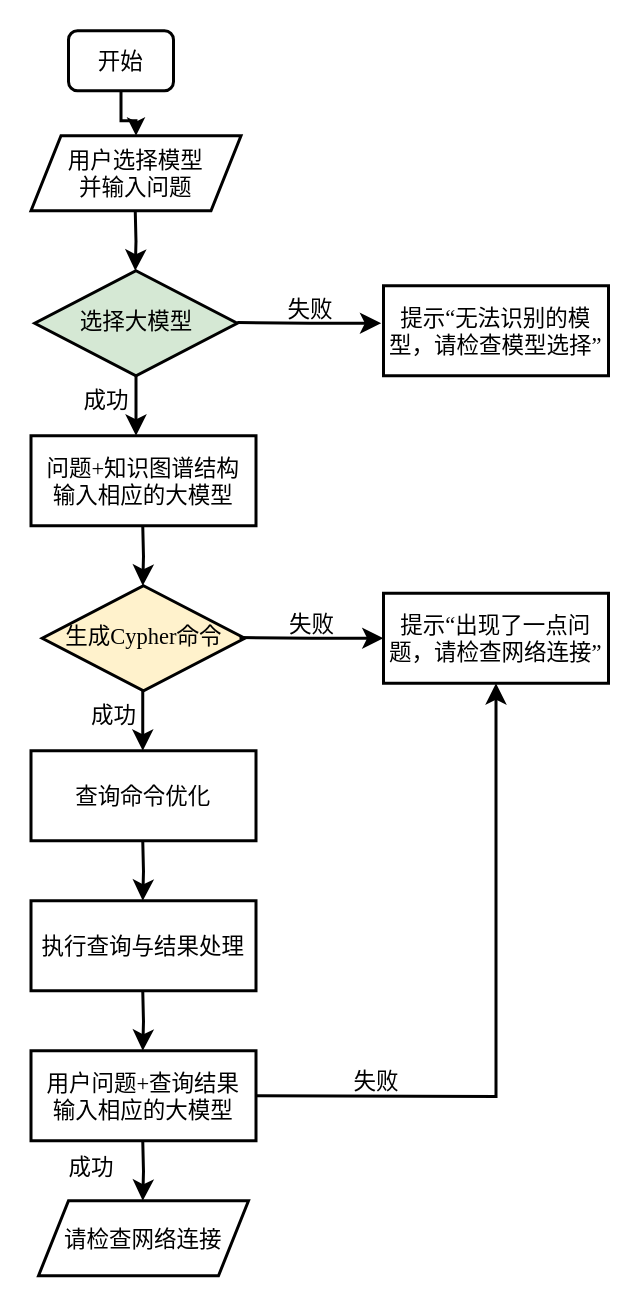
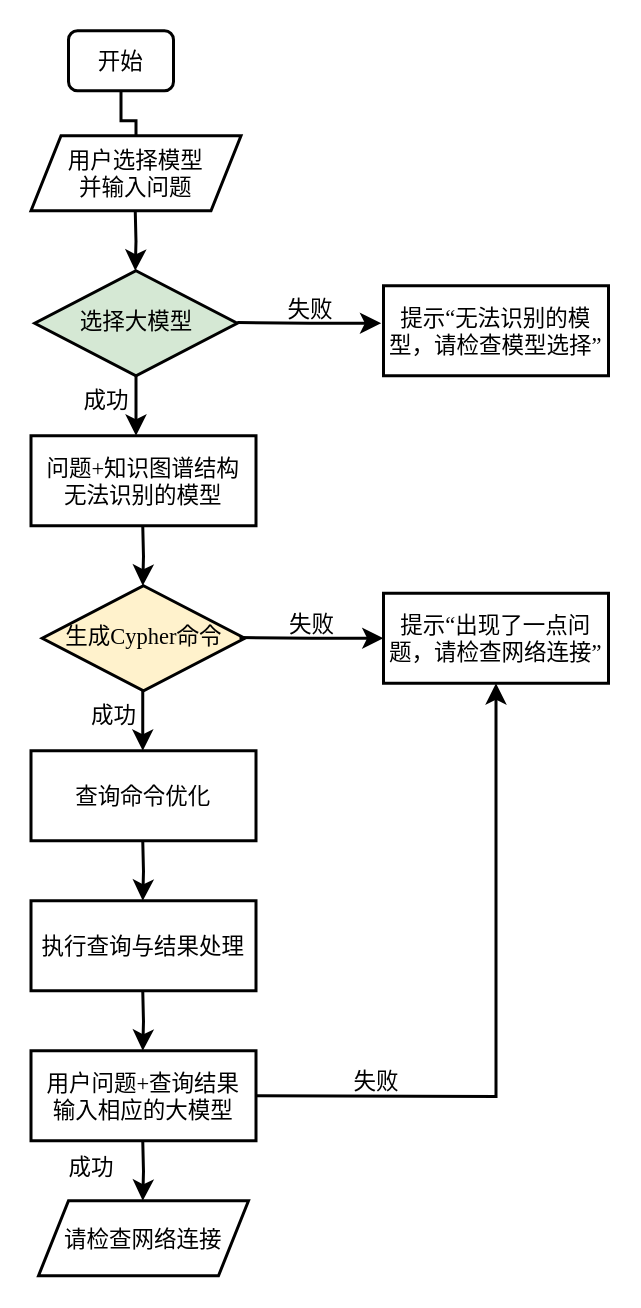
edge "开始" -> "用户选择模型 并输入问题": arrowhead classic -> none
node "问题+知识图谱结构 输入相应的大模型": label "问题+知识图谱结构 输入相应的大模型" -> "问题+知识图谱结构 无法识别的模型"
